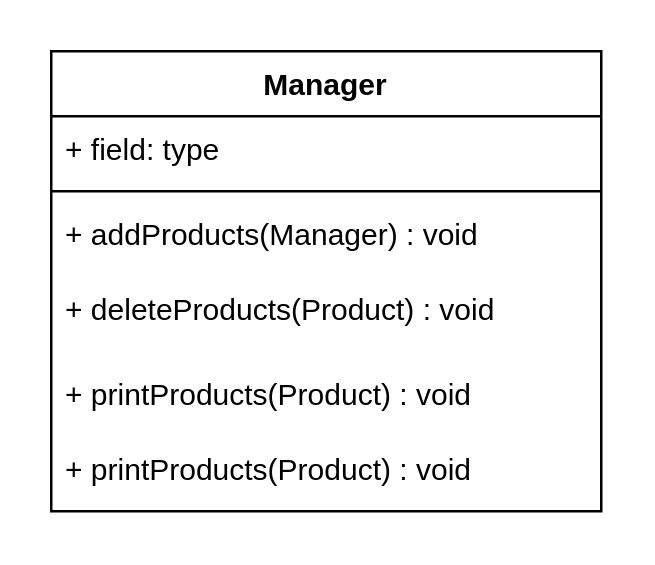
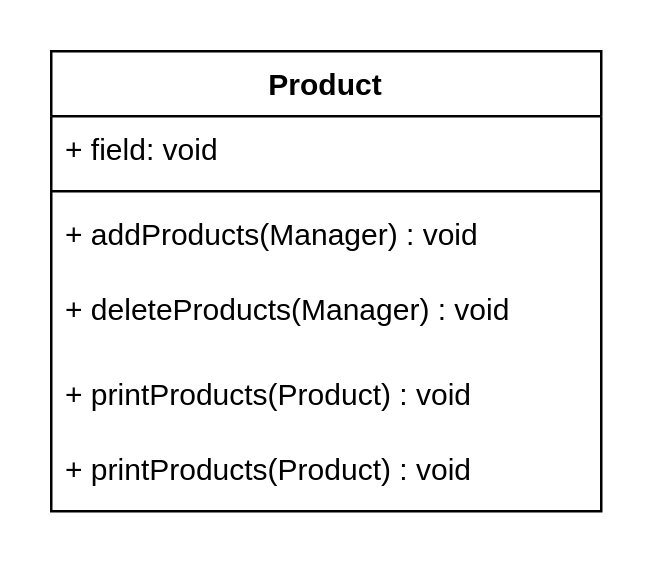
node "Manager": label "Manager" -> "Product"
node "+ field: type": label "+ field: type" -> "+ field: void"
node "+ deleteProducts(Product) : void": label "+ deleteProducts(Product) : void" -> "+ deleteProducts(Manager) : void"
